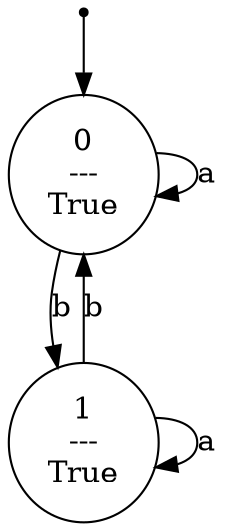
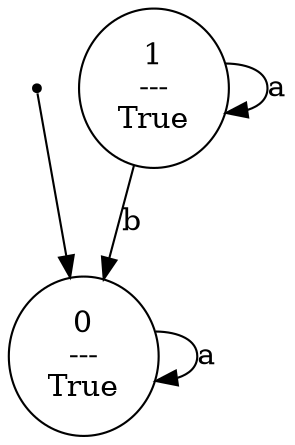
edge "0 --- True" -> "1 --- True": removed, label "b"
